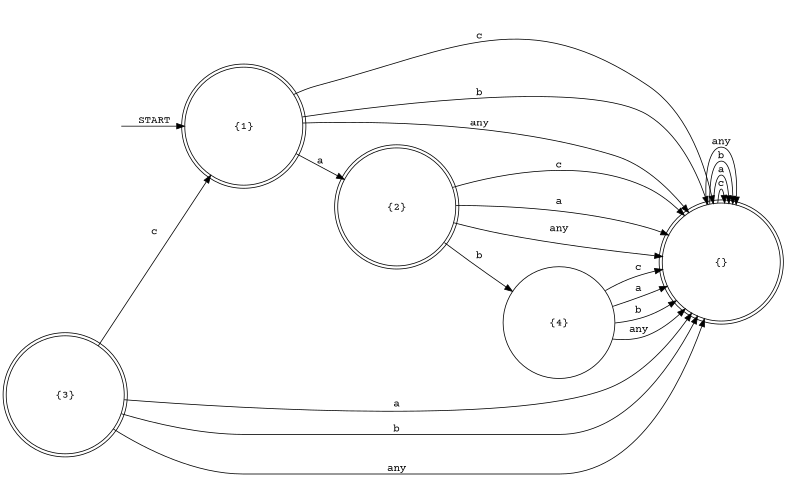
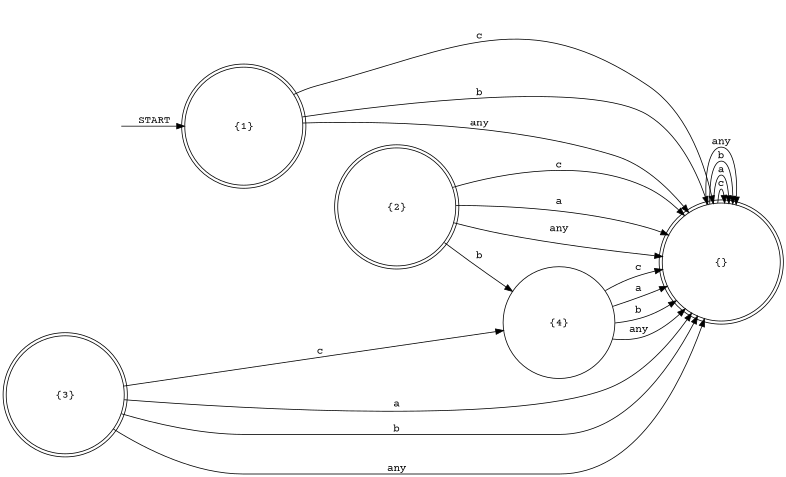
edge "{1}" -> "{2}": removed, label "a"
edge "{3}" -> "{1}": now "{3}" -> "{4}"
